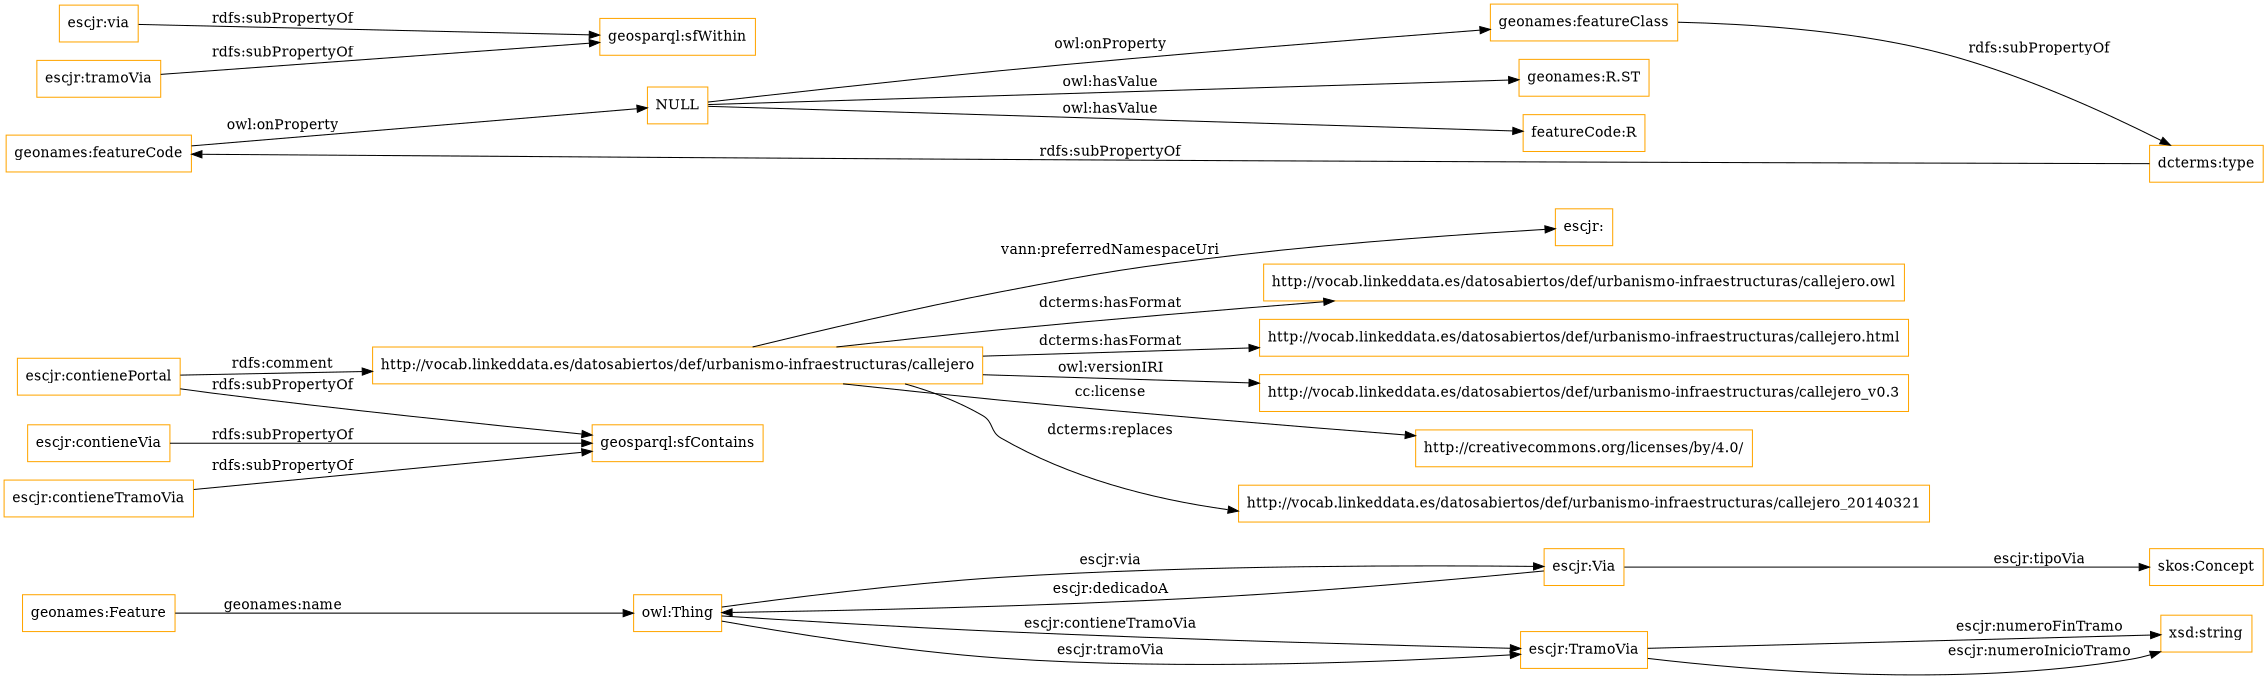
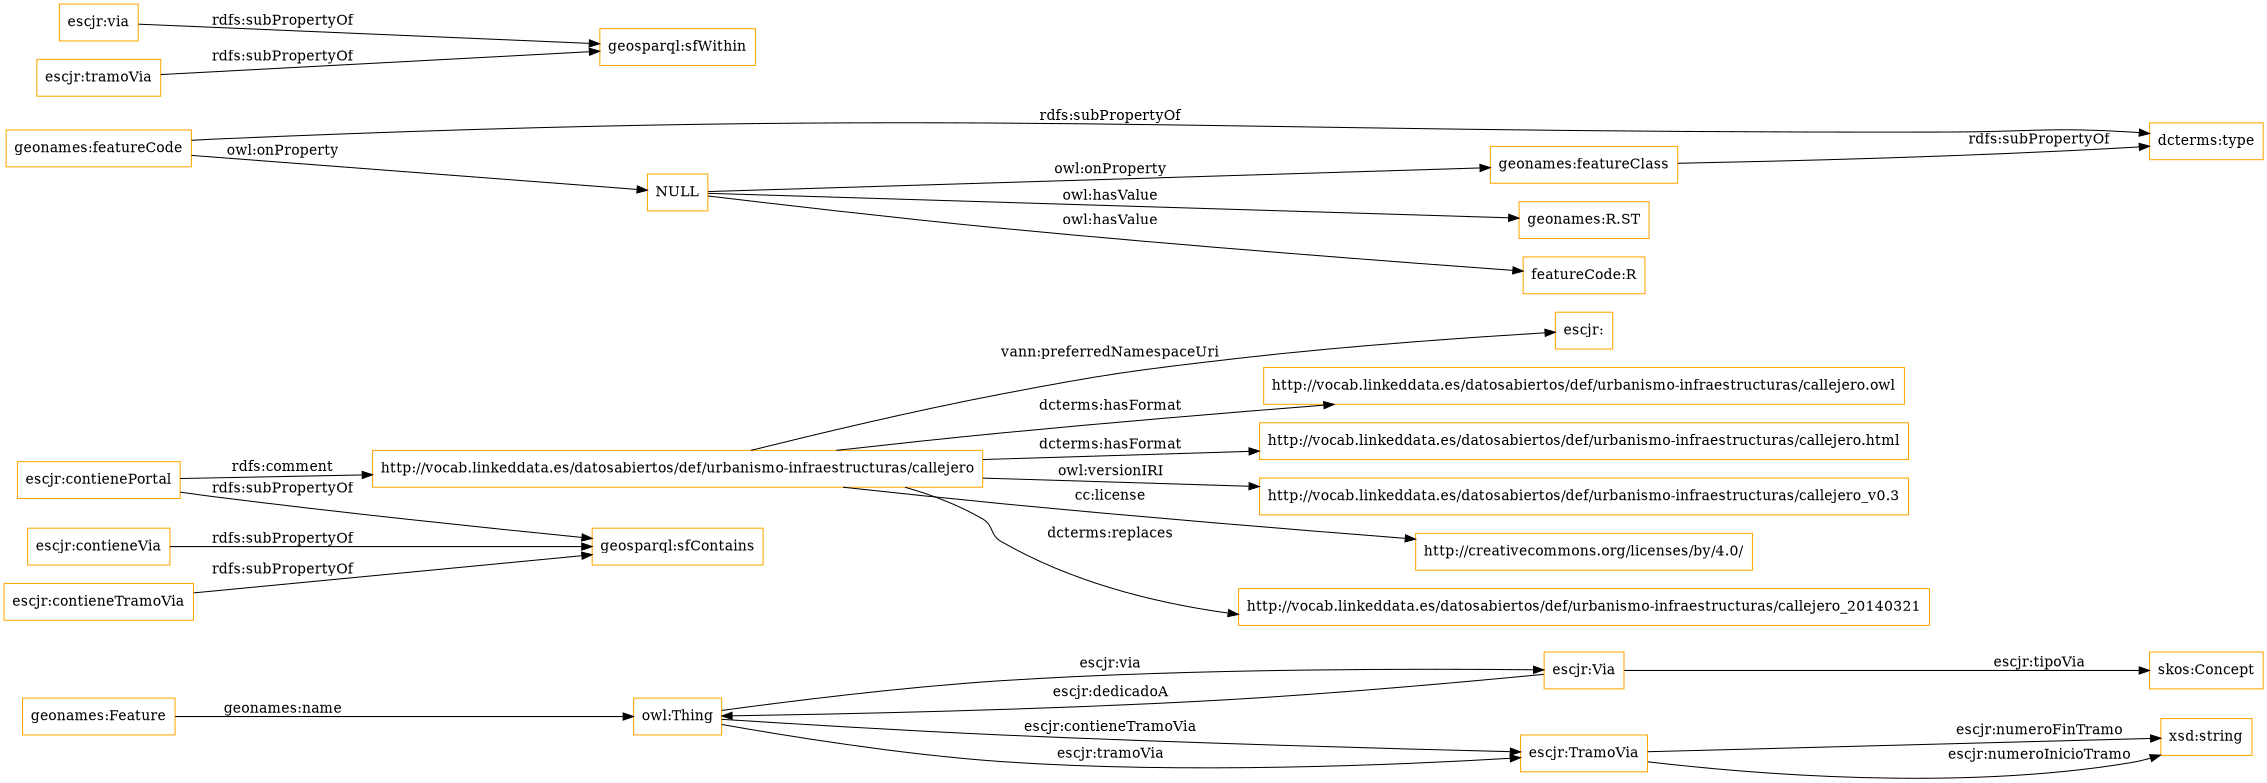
edge "dcterms:type" -> "geonames:featureCode": reversed
